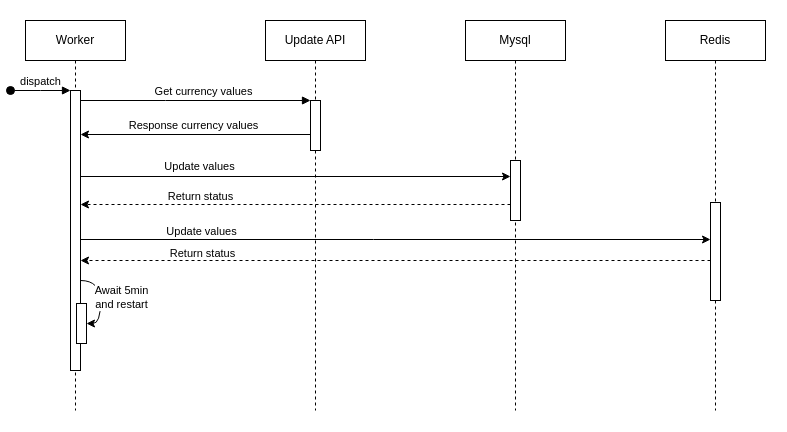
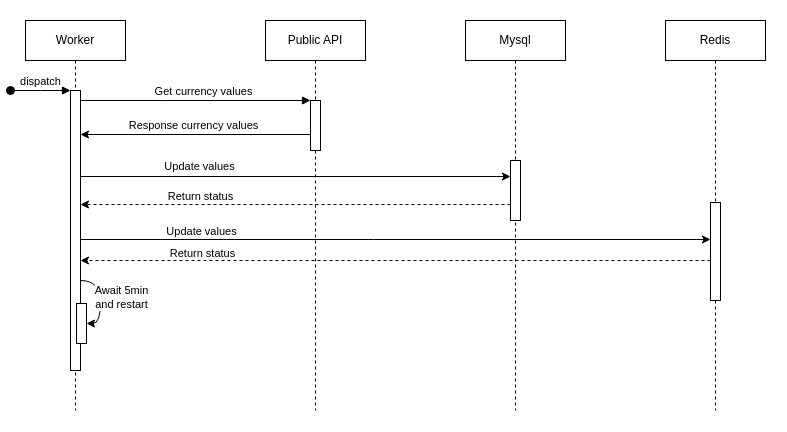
node "Update API": label "Update API" -> "Public API"
